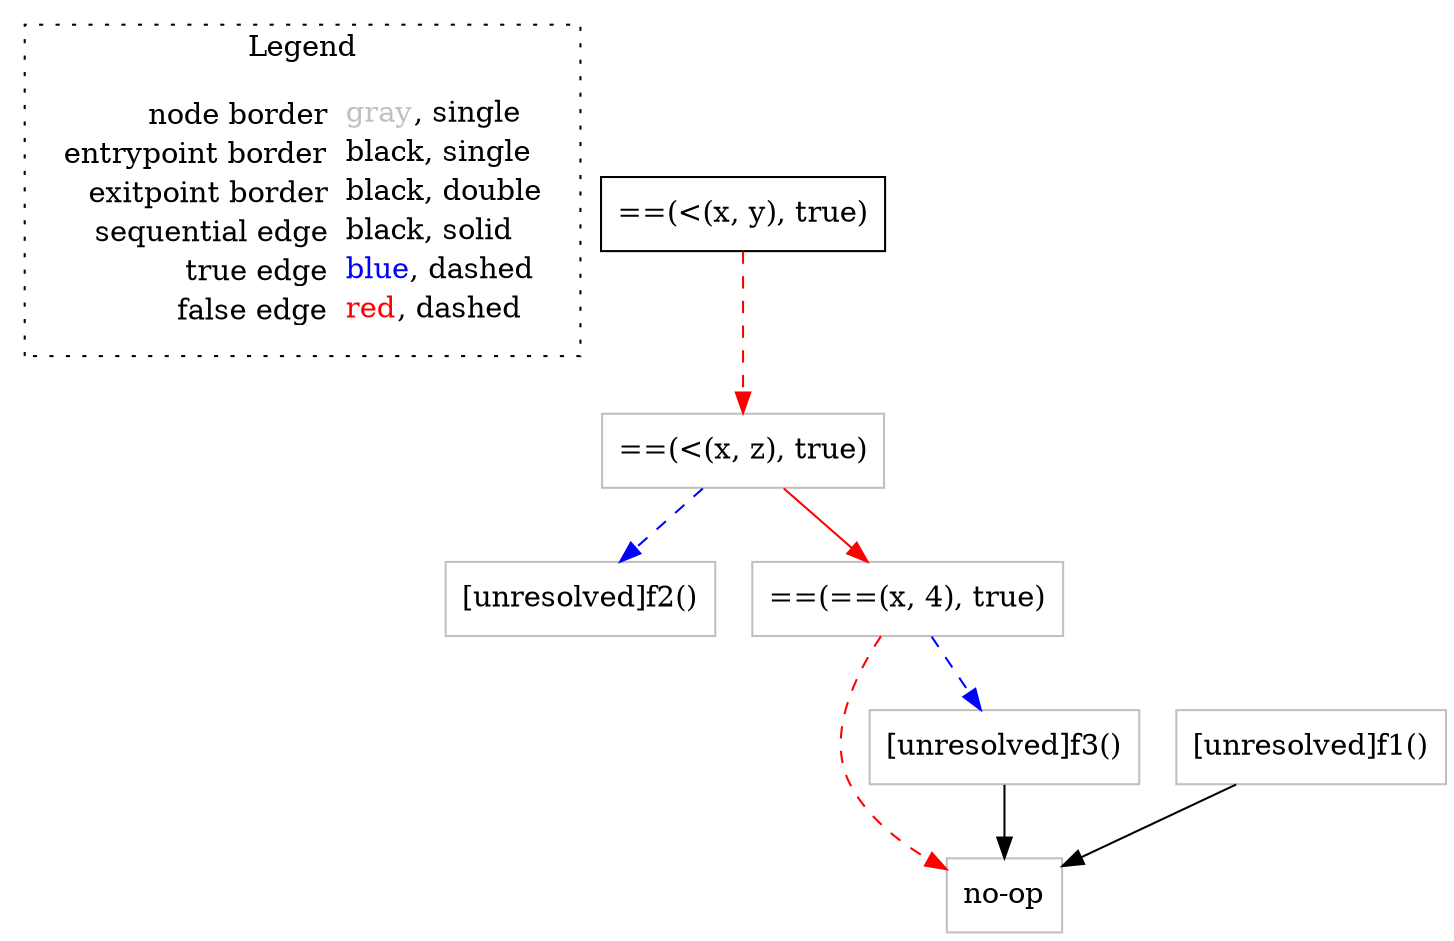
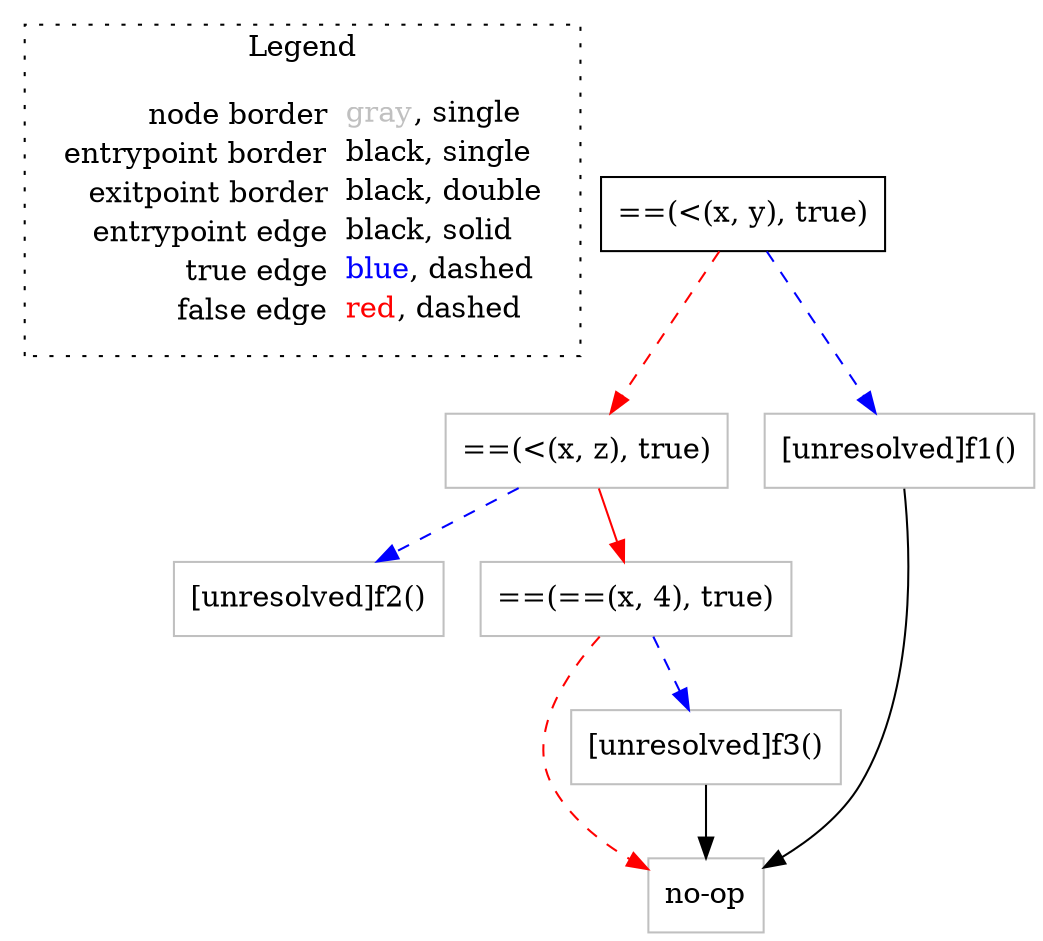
node "node border": text "sequential edge" -> "entrypoint edge"
edge "==(<(x, y), true)" -> "[unresolved]f1()": added
